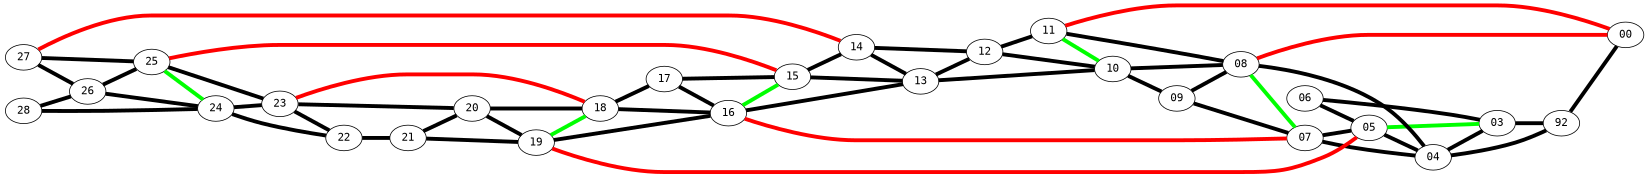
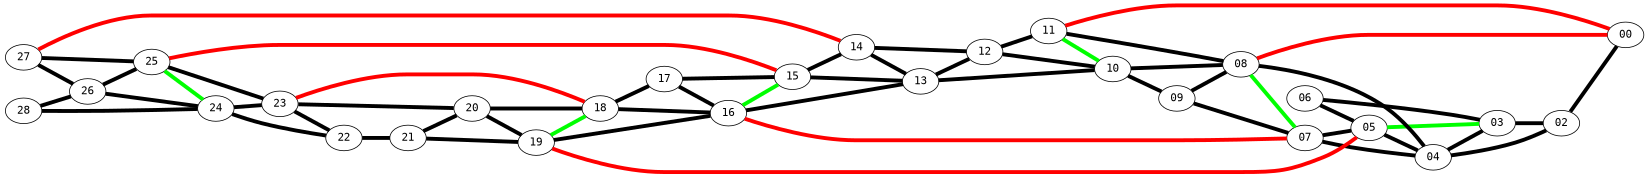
node "92": label "92" -> "02"
